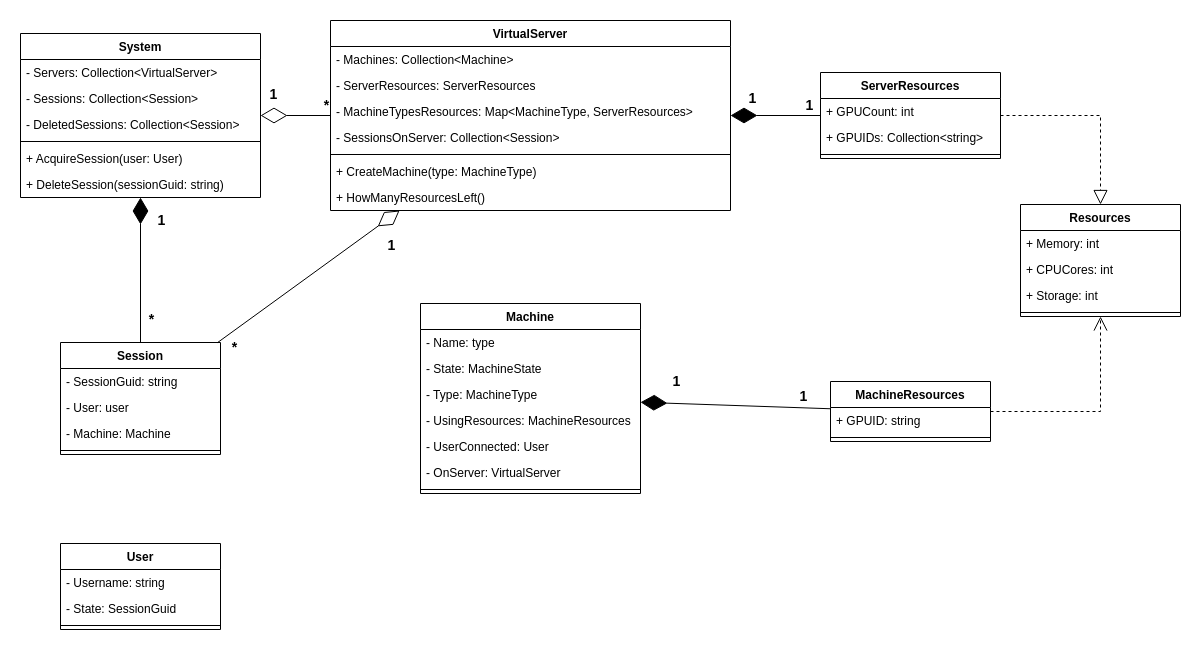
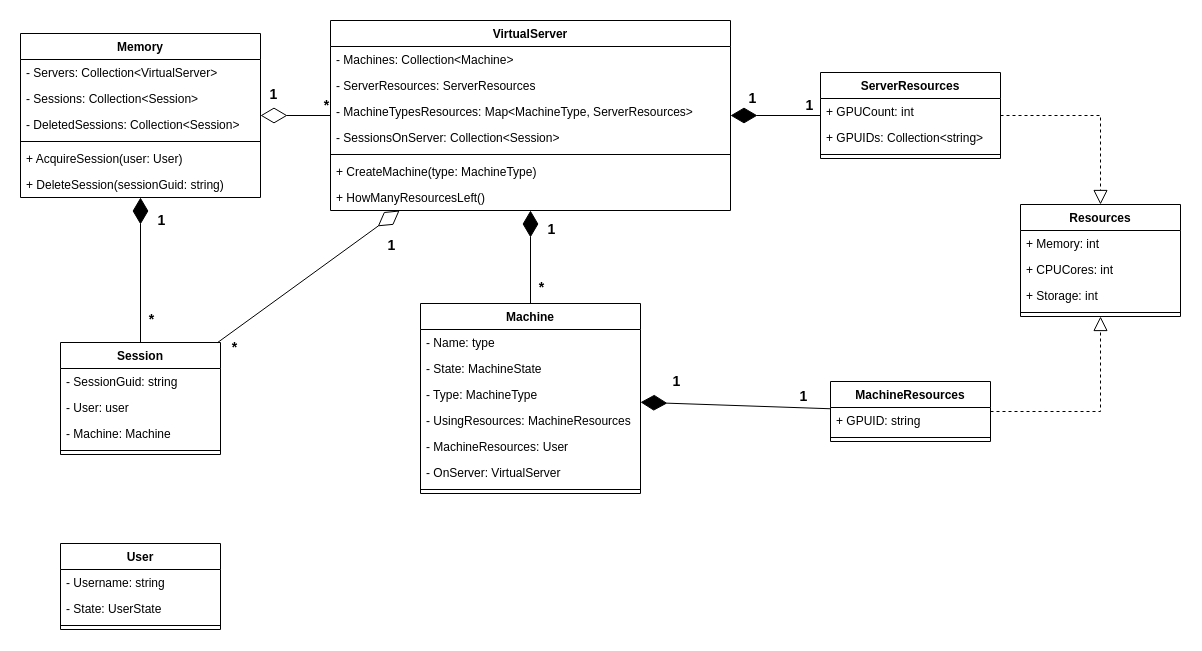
node "System": label "System" -> "Memory"
edge "Machine" -> "VirtualServer": added, labels "*", "1"
edge "MachineResources" -> "Resources": arrowhead open -> block
node "- UserConnected: User": label "- UserConnected: User" -> "- MachineResources: User"
node "- State: SessionGuid": label "- State: SessionGuid" -> "- State: UserState"
